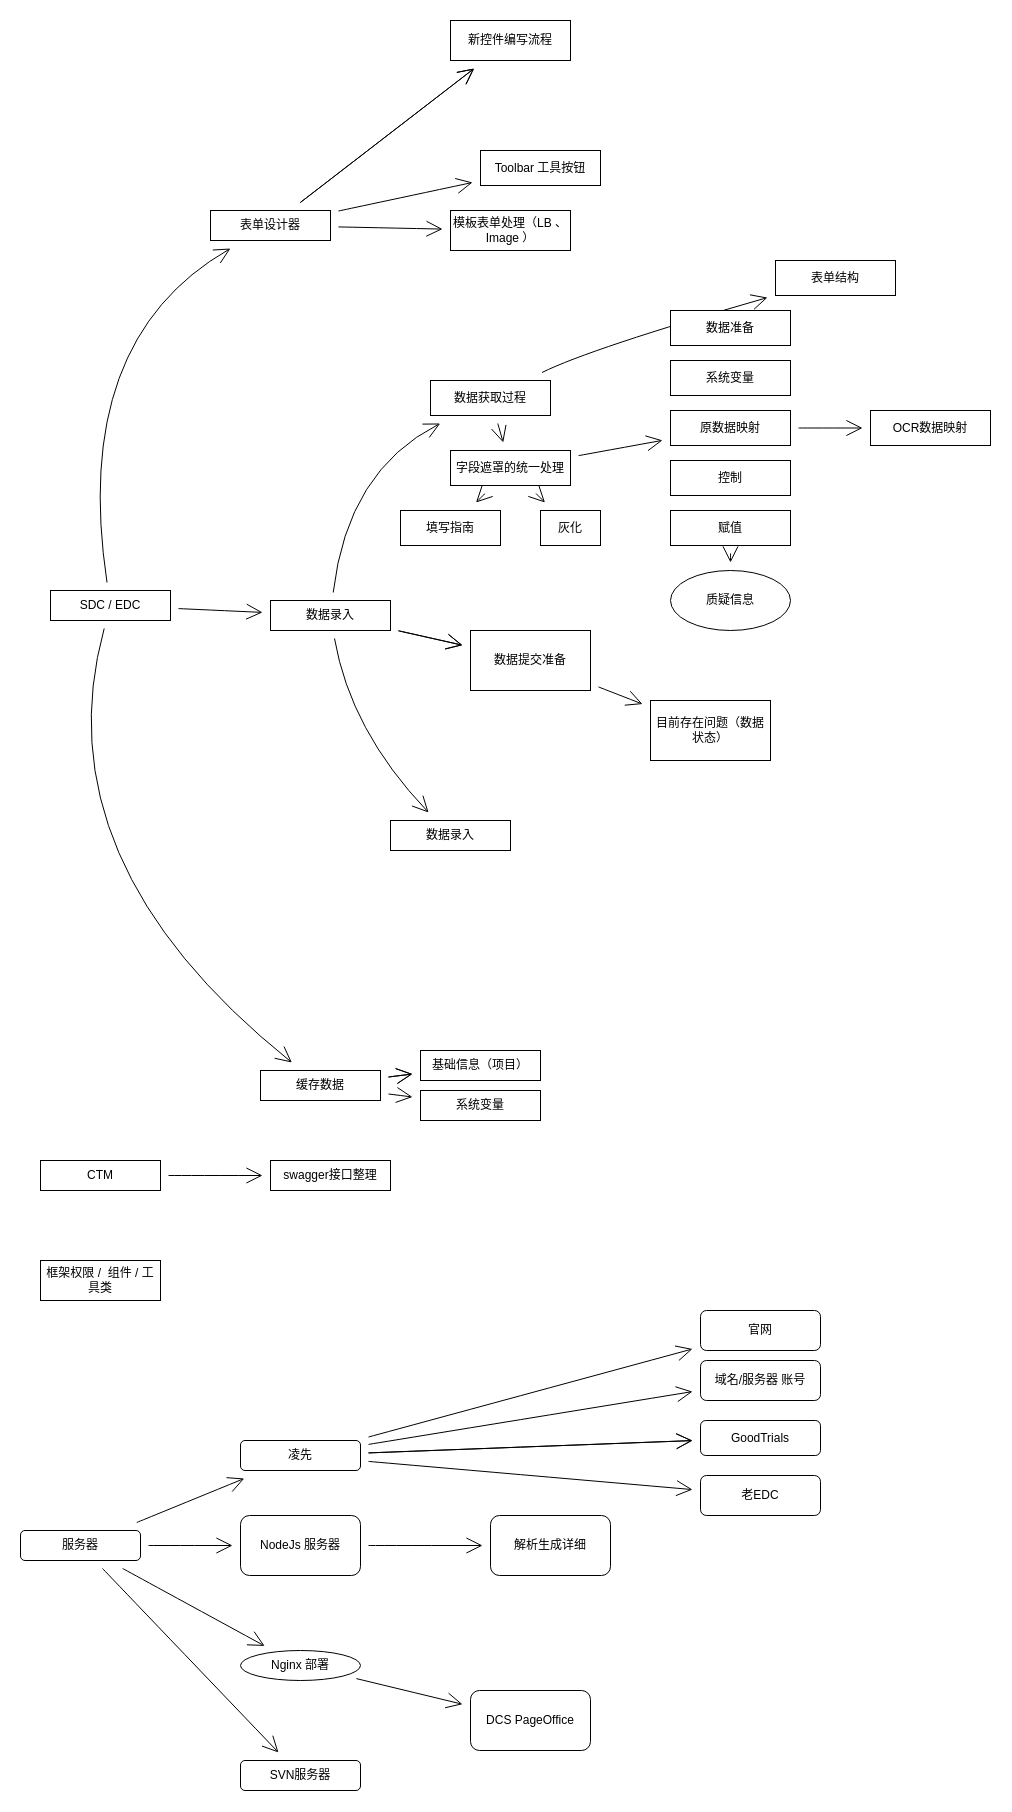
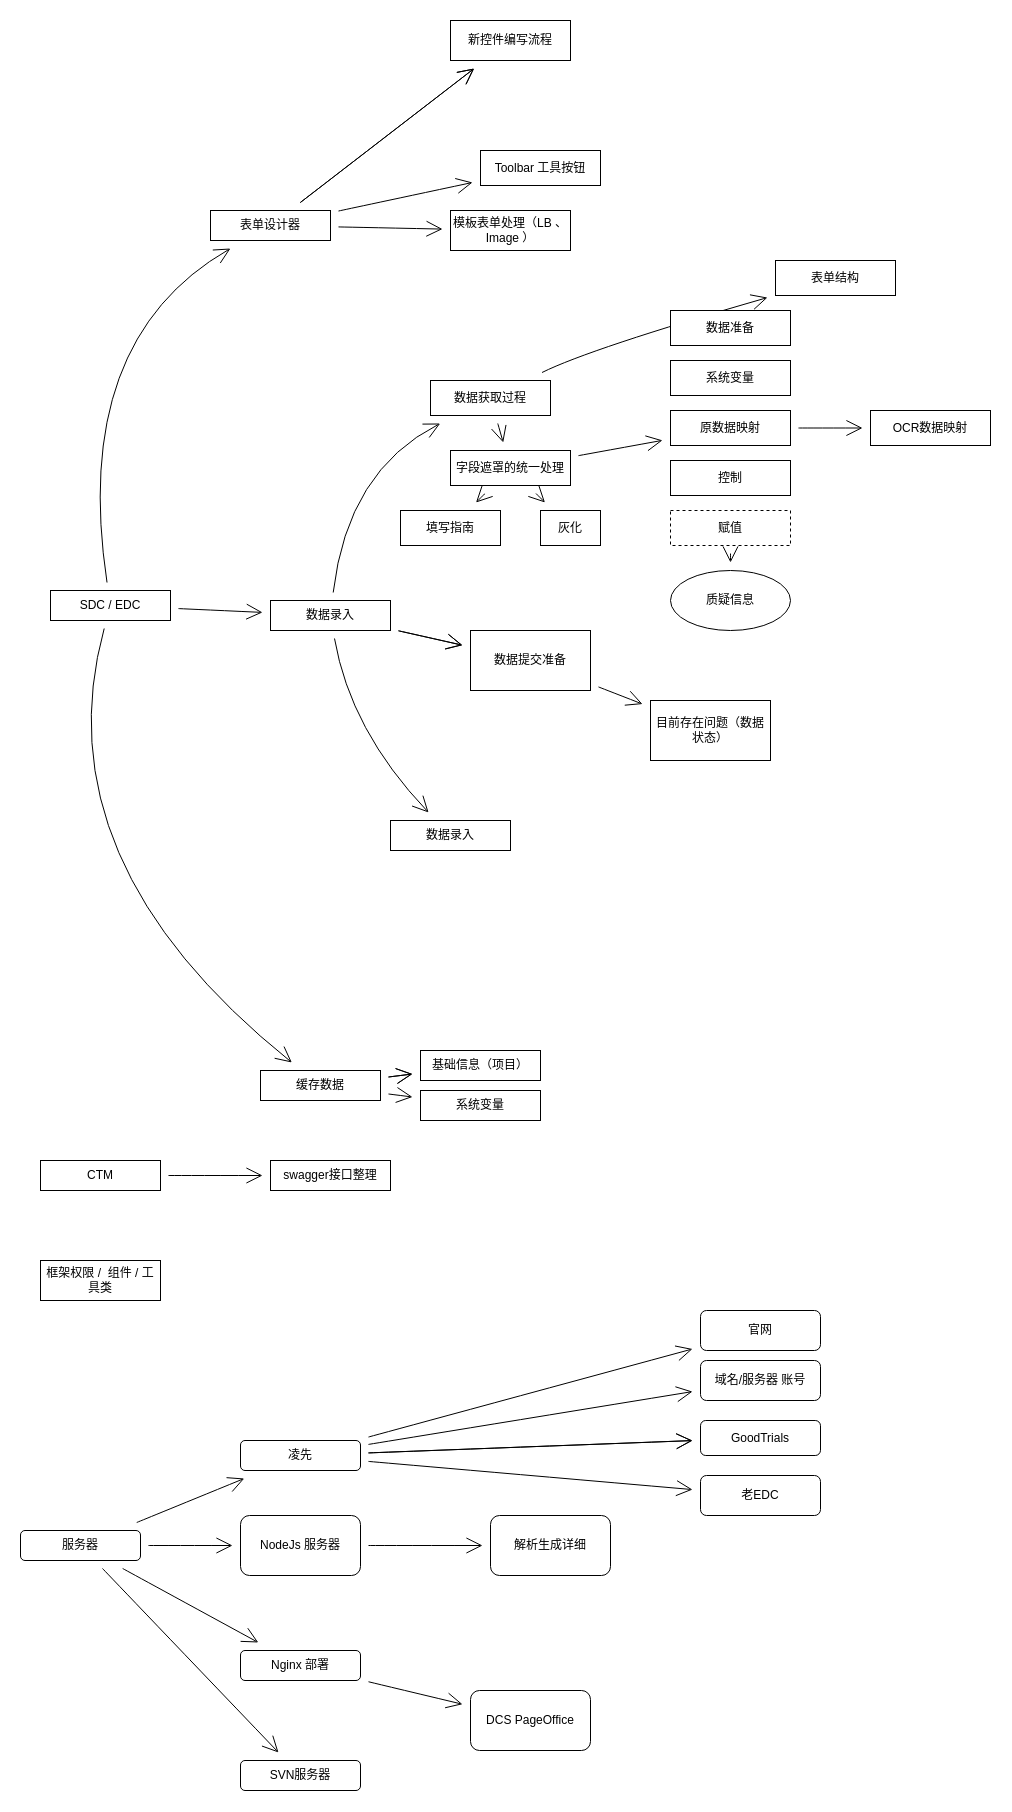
node "赋值": style solid -> dashed
node "Nginx 部署": shape ellipse -> rounded rectangle
